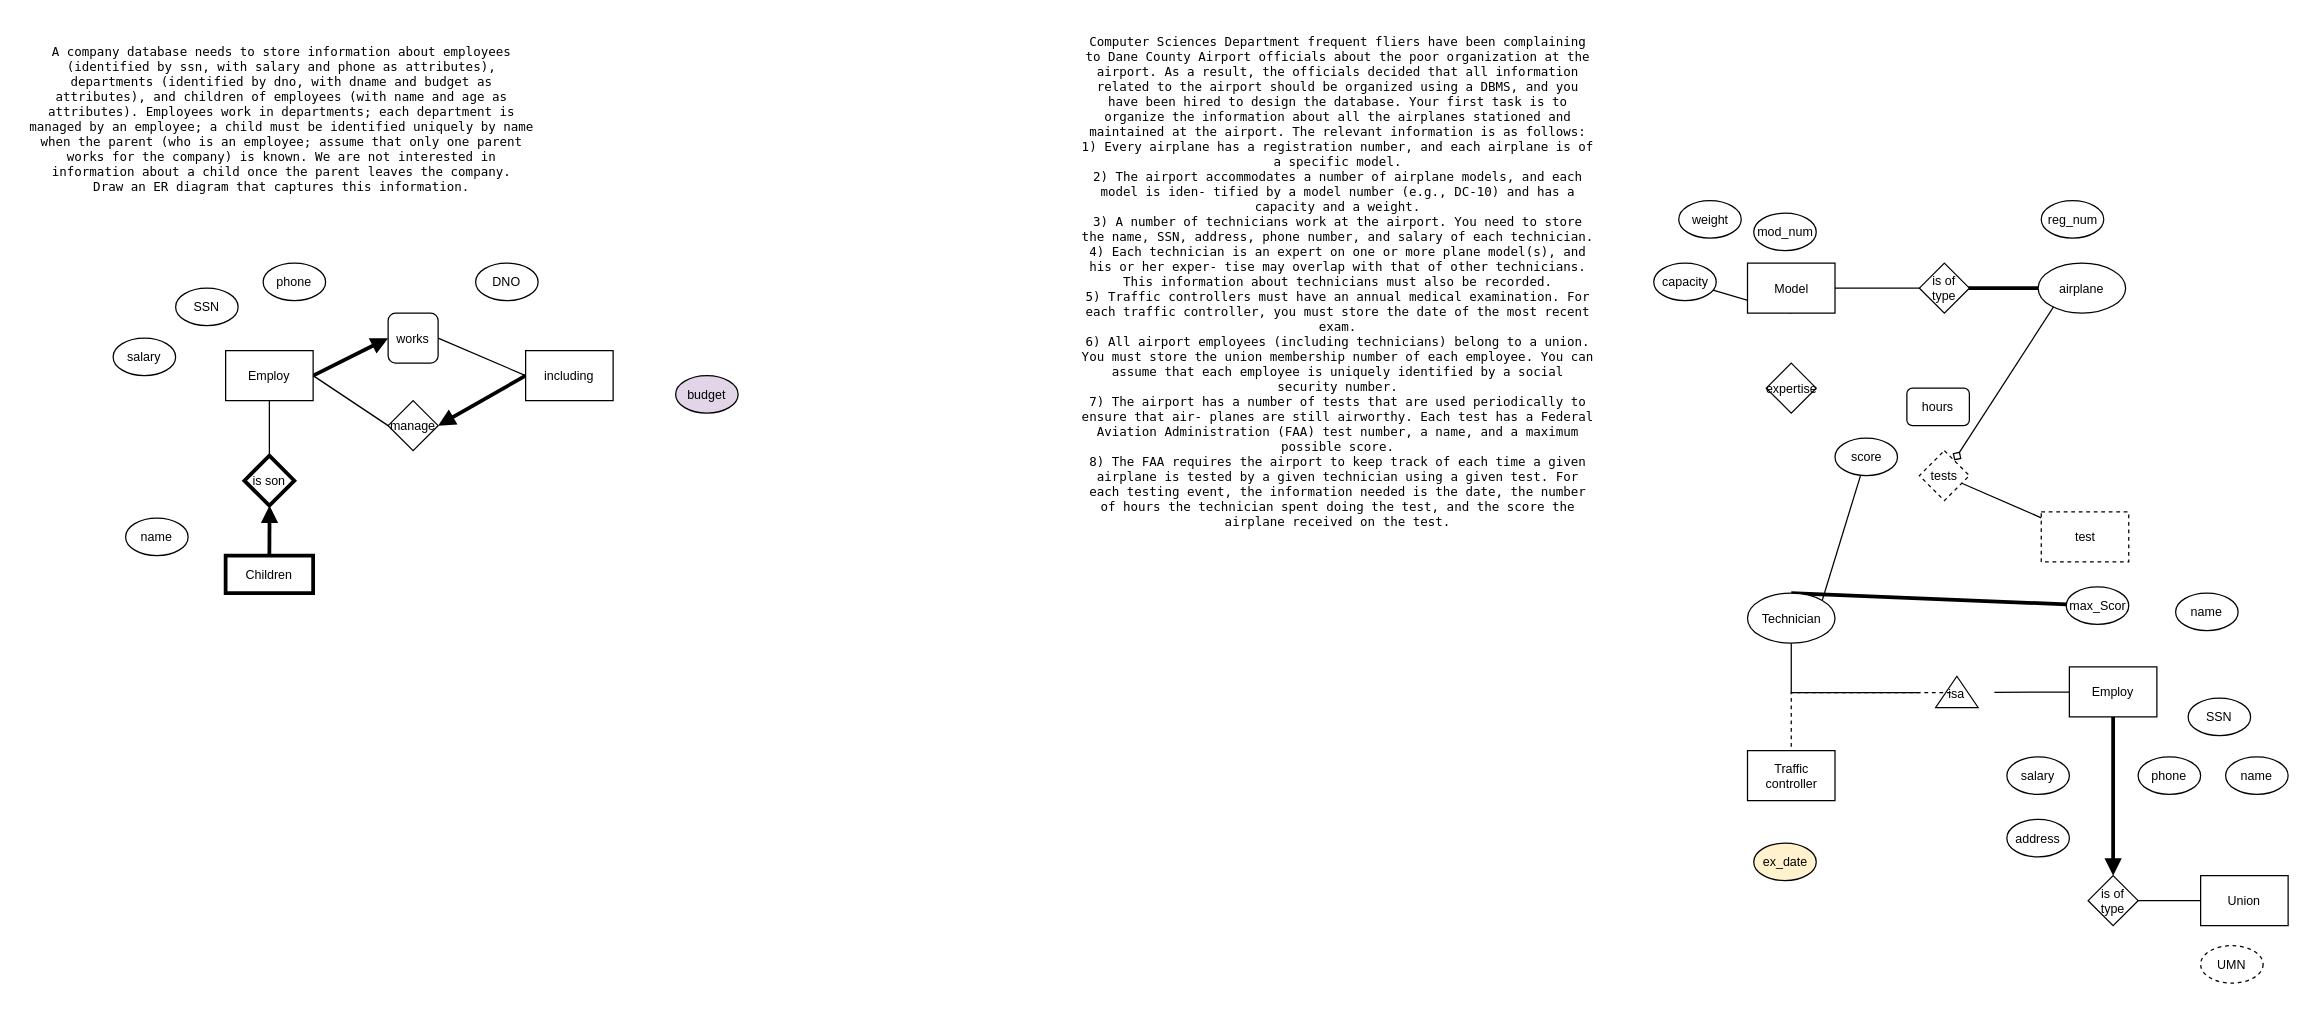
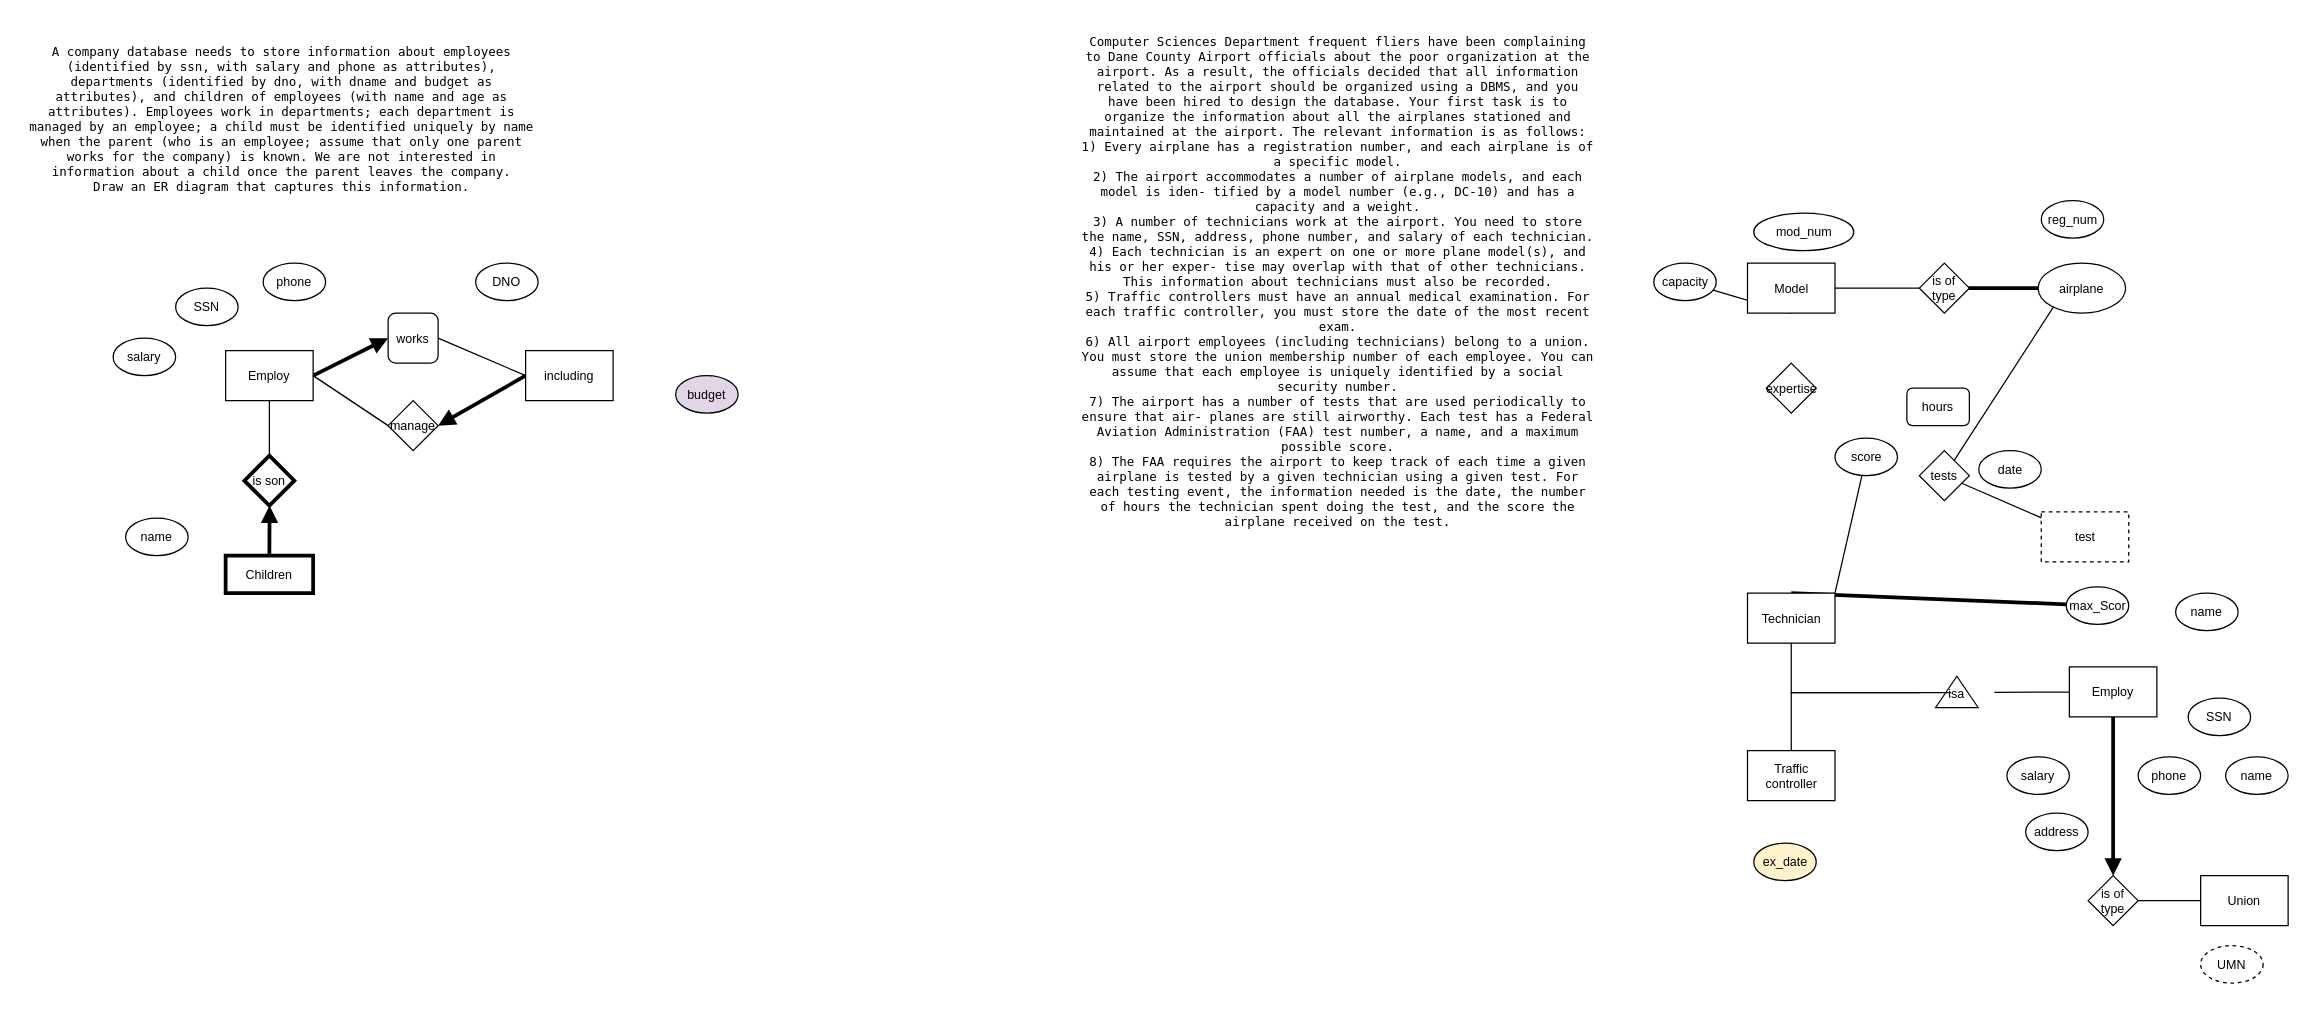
node "weight": removed
node "mod_num": size 63x38 -> 100x38
edge "airplane" -> "tests": arrowhead diamond -> none
node "date": added
node "tests": style dashed -> solid
node "Technician": shape ellipse -> rectangle
edge "isa" -- "Traffic controller": style dashed -> solid
node "address": moved (2038, 838) -> (2057, 832)
